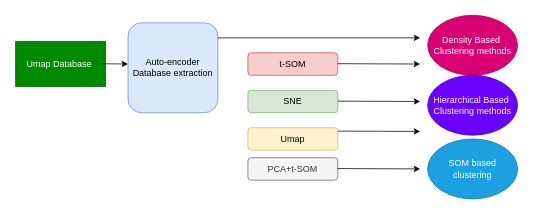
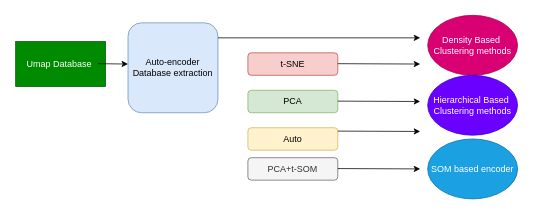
node "t-SOM": label "t-SOM" -> "t-SNE"
node "SNE": label "SNE" -> "PCA"
node "Umap": label "Umap" -> "Auto"
node "SOM based clustering": label "SOM based clustering" -> "SOM based encoder"
